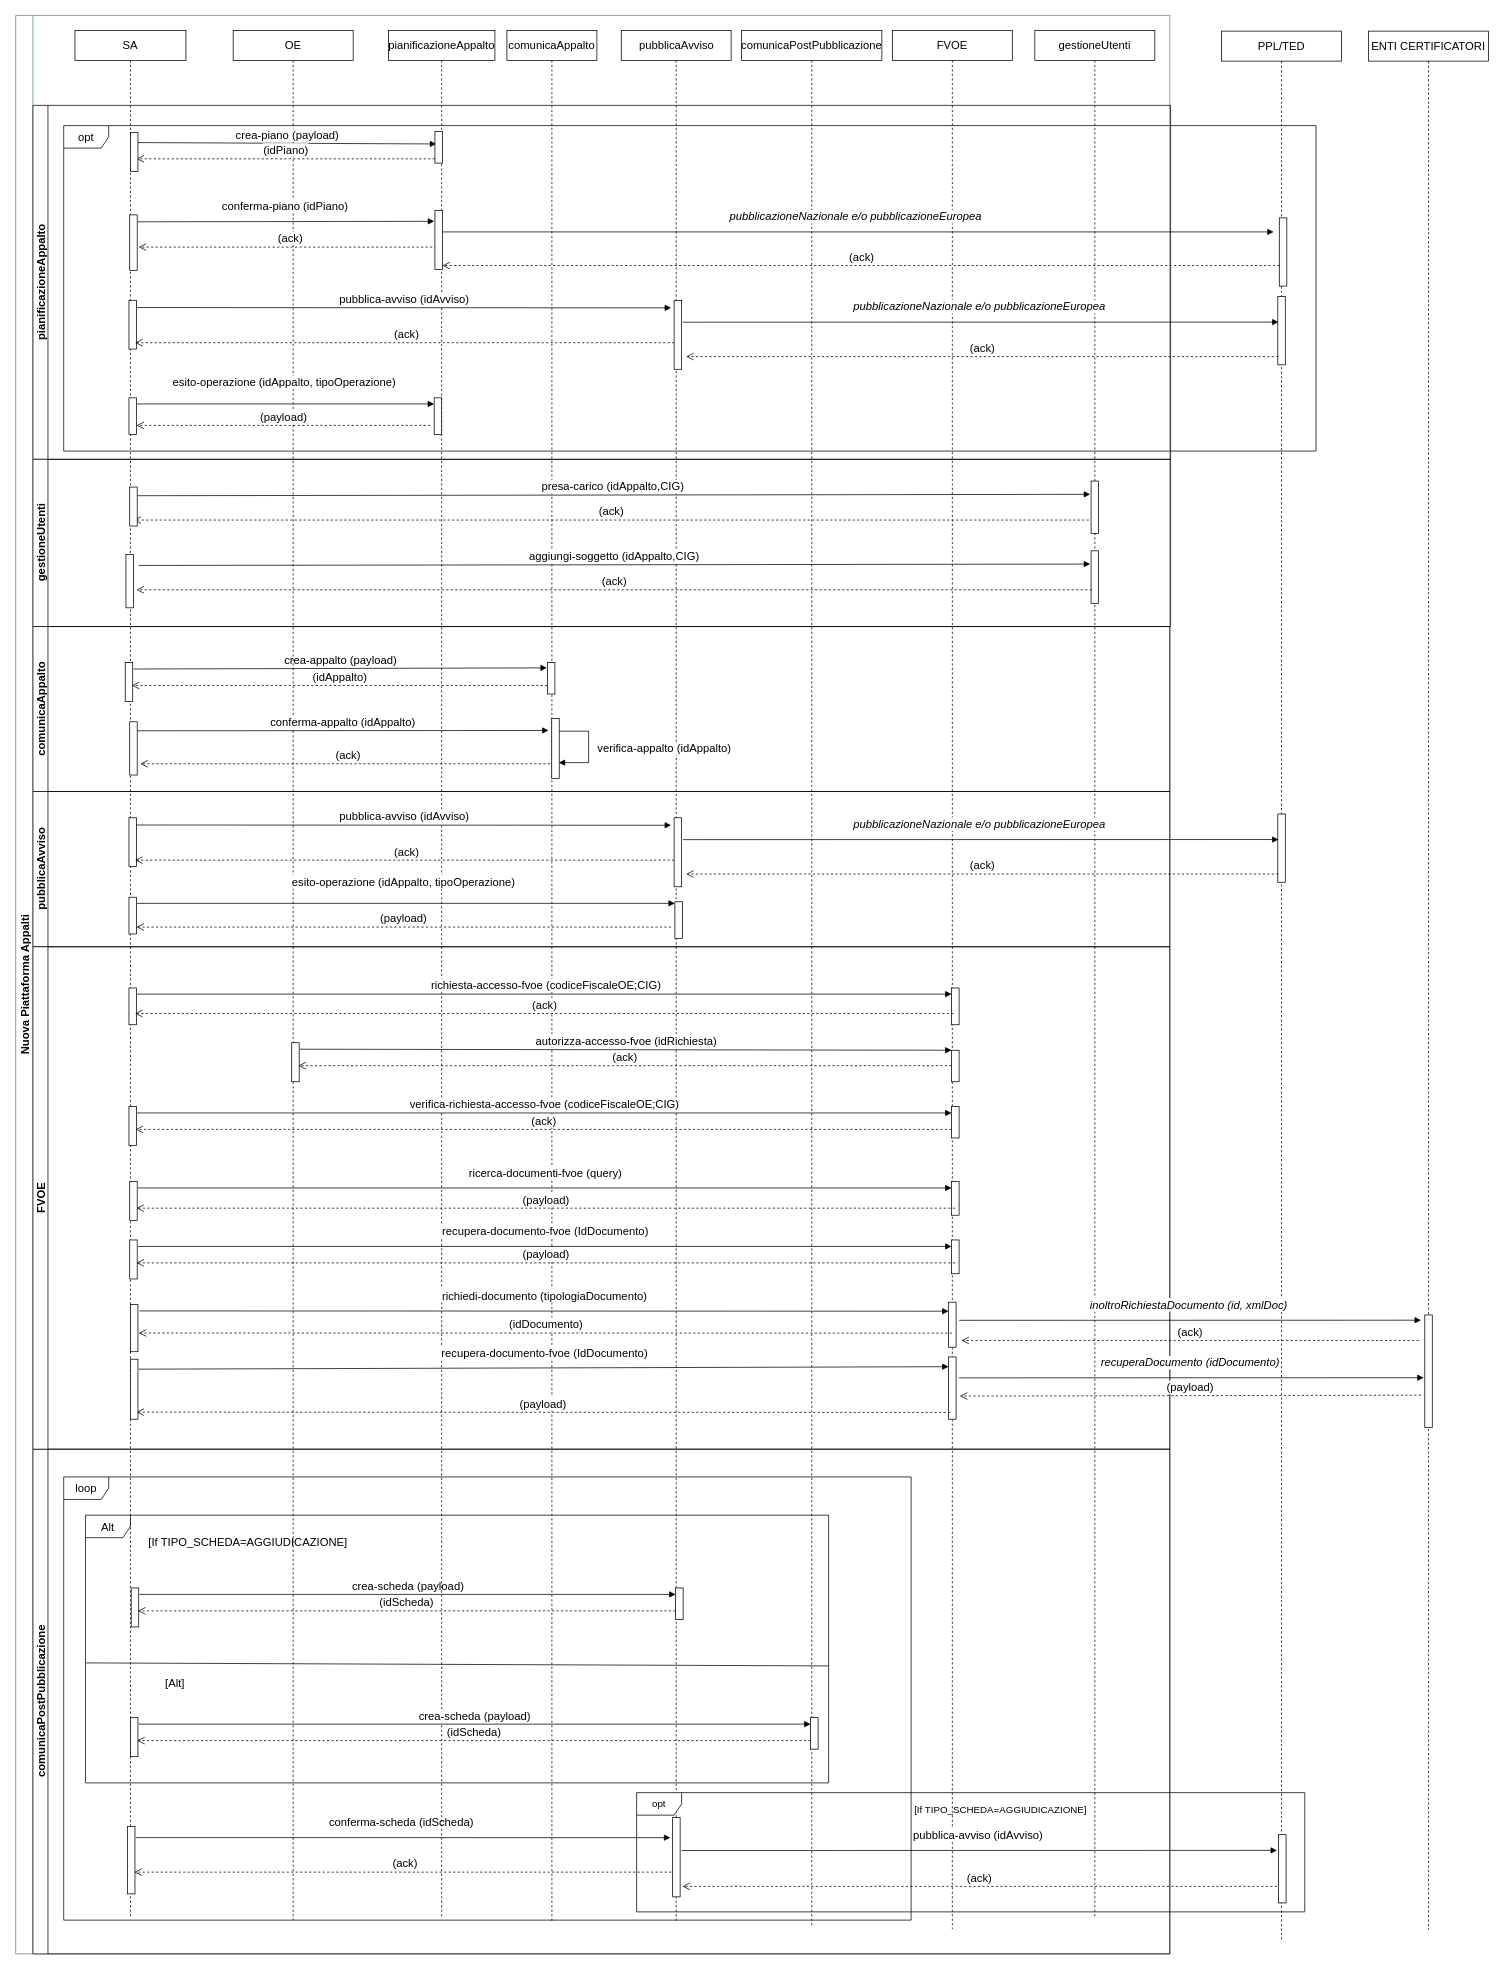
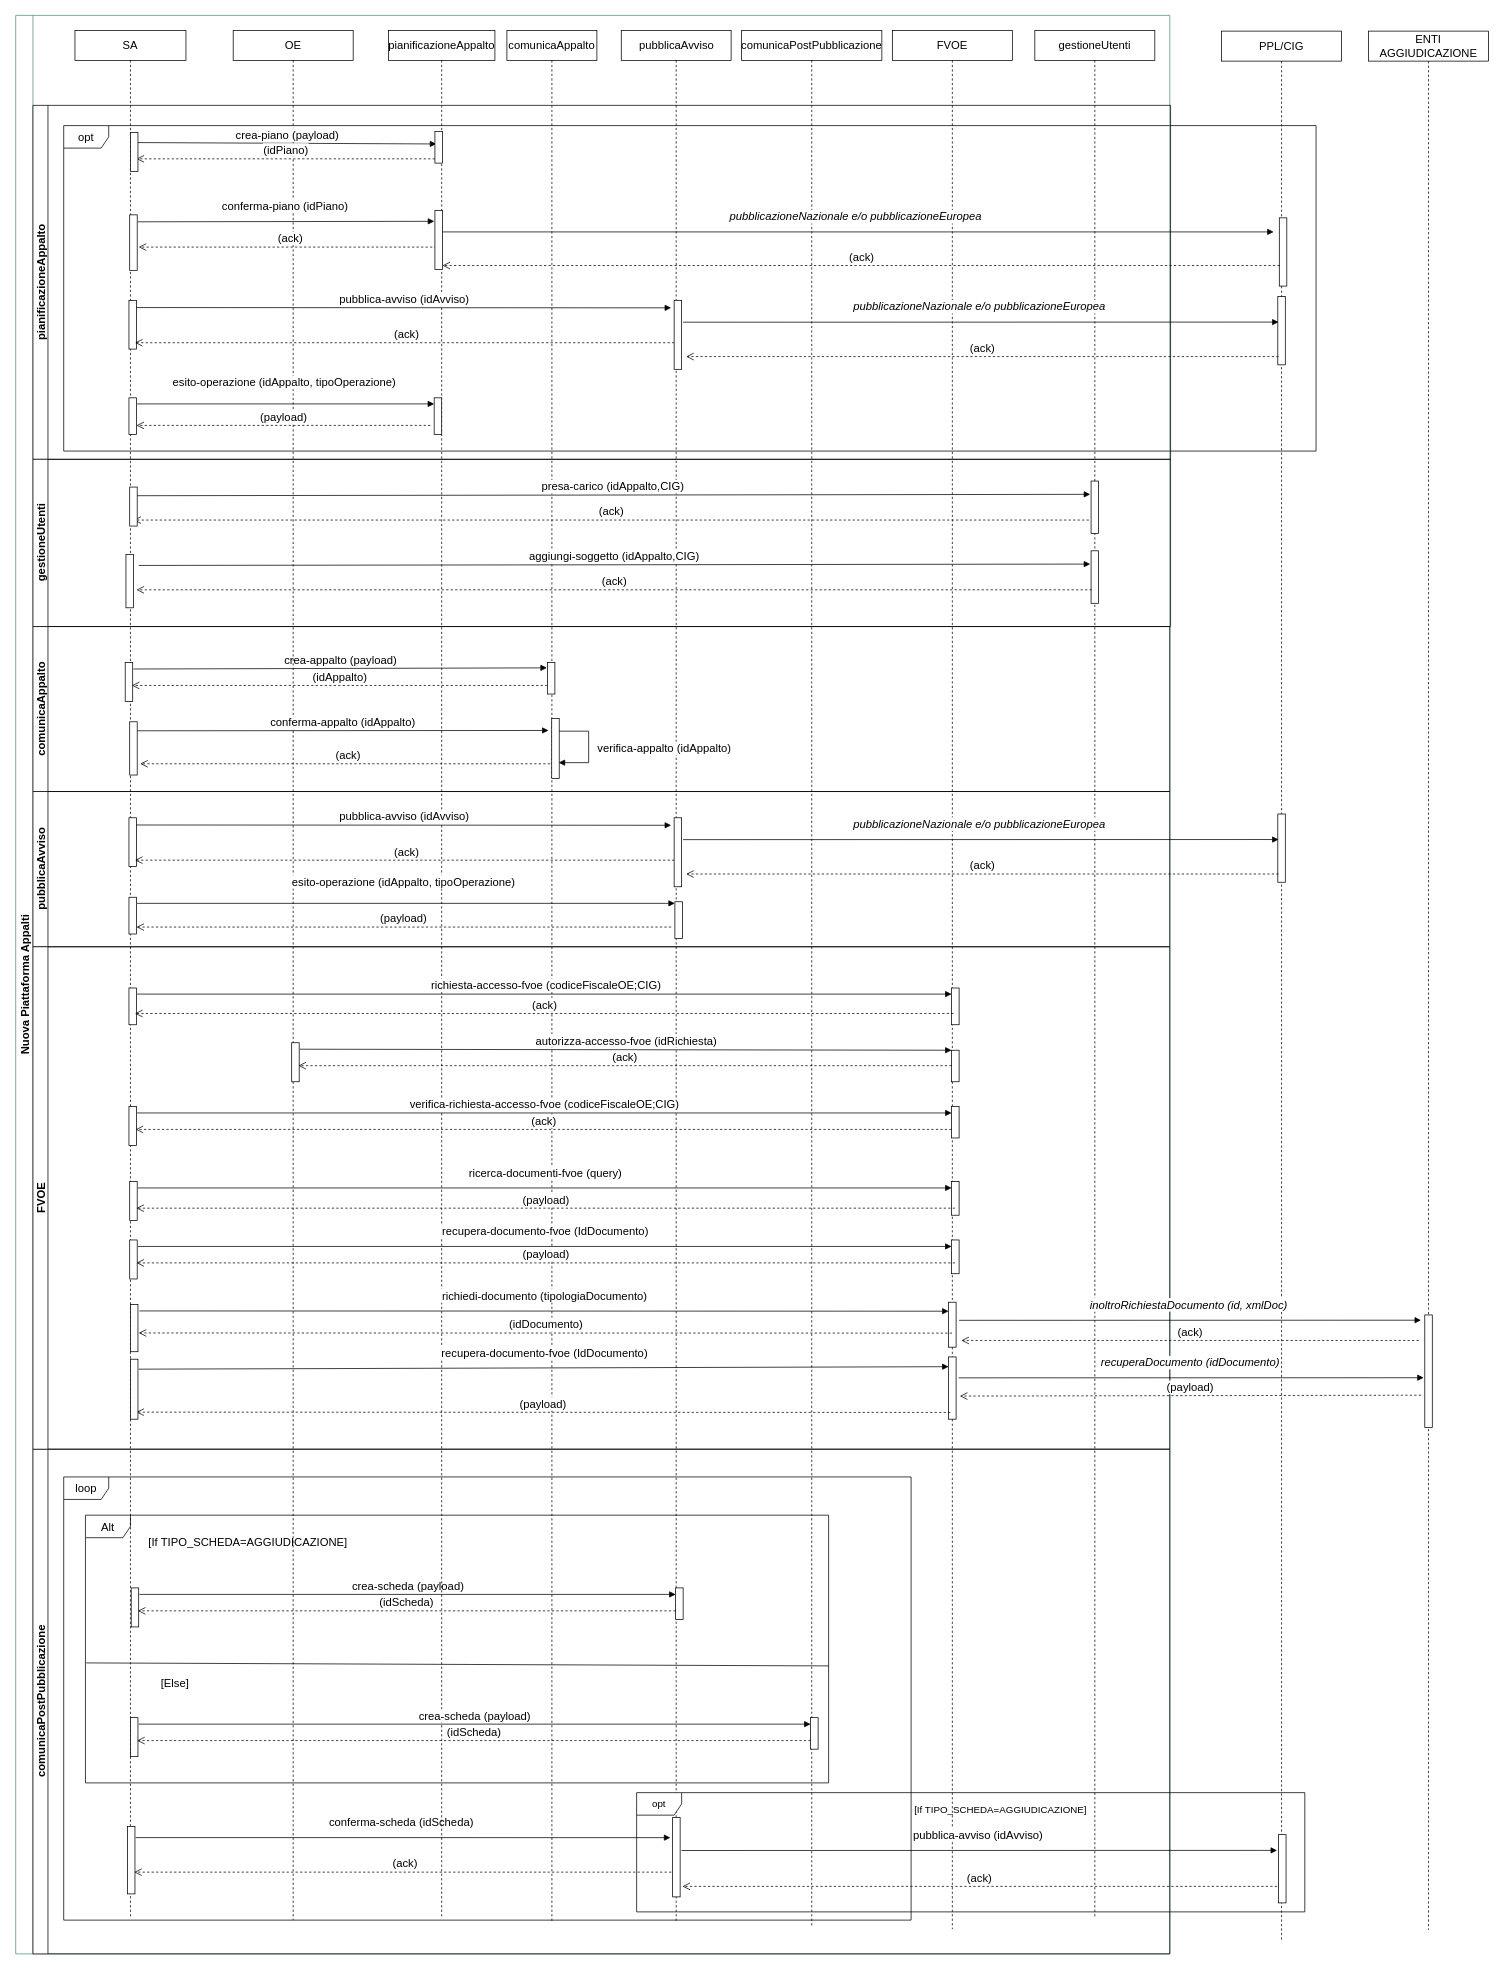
node "PPL/TED": label "PPL/TED" -> "PPL/CIG"
node "ENTI CERTIFICATORI": label "ENTI CERTIFICATORI" -> "ENTI AGGIUDICAZIONE"
node "[Alt]": label "[Alt]" -> "[Else]"
